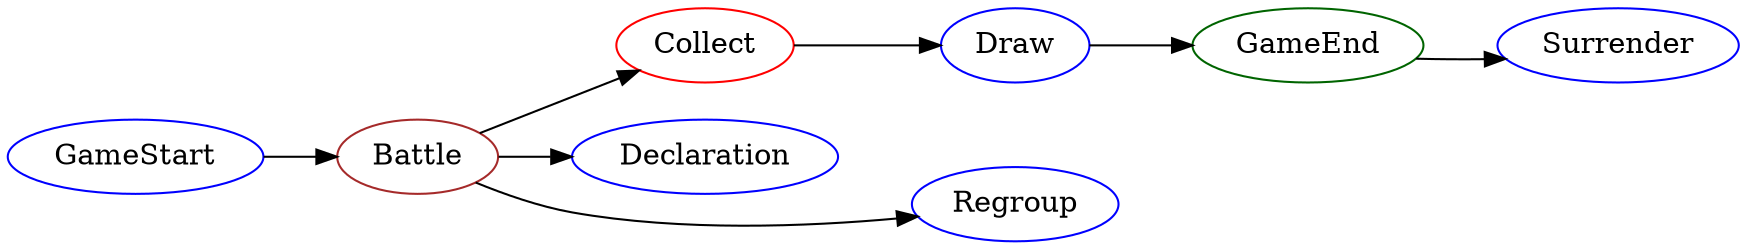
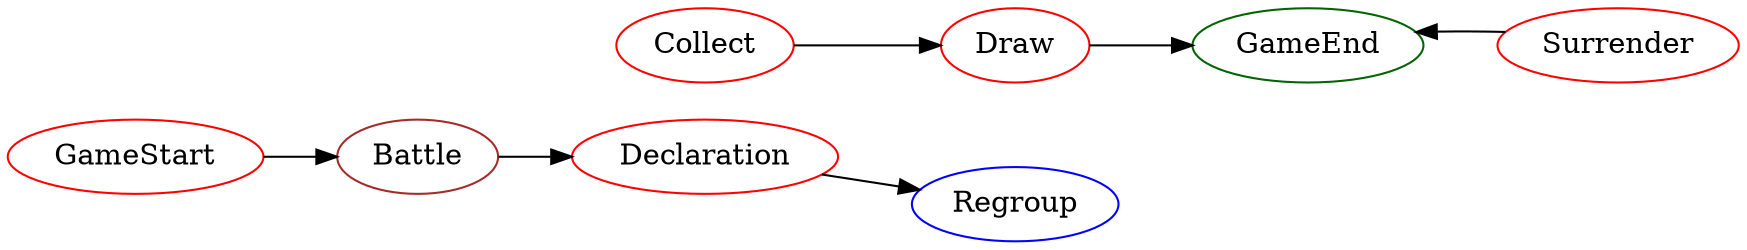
node "Draw": color blue -> red
node "Surrender": color blue -> red
edge "GameEnd" -> "Surrender": reversed
edge "Battle" -> "Collect": removed
node "GameStart": color blue -> red
node "Declaration": color blue -> red
edge "Battle" -> "Regroup": now "Declaration" -> "Regroup"
